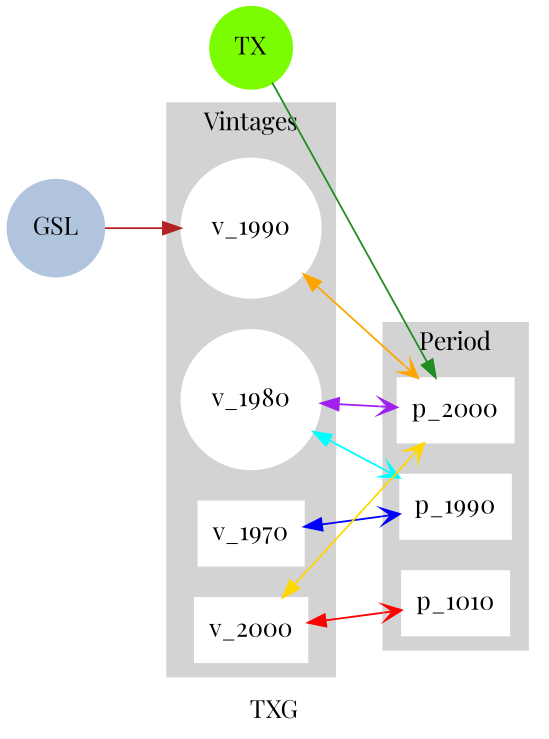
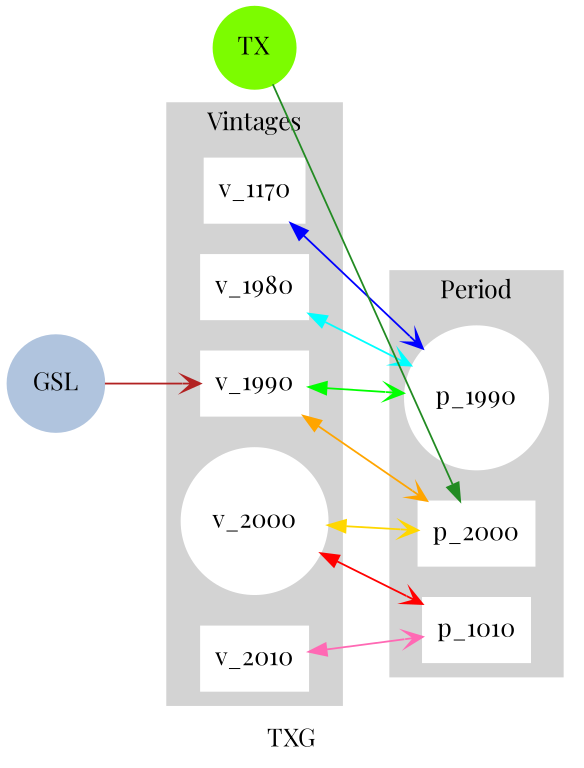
edge "GSL" -> "v_1990": arrowhead normal -> vee
node "v_1990": shape circle -> box
edge "v_1990" -- "p_1990": added
node "v_1980": shape circle -> box
edge "v_1980" -- "p_2000": removed
node "p_1990": shape box -> circle
node "v_1970": label "v_1970" -> "v_1170"
node "v_2000": shape box -> circle
node "v_2010": added
